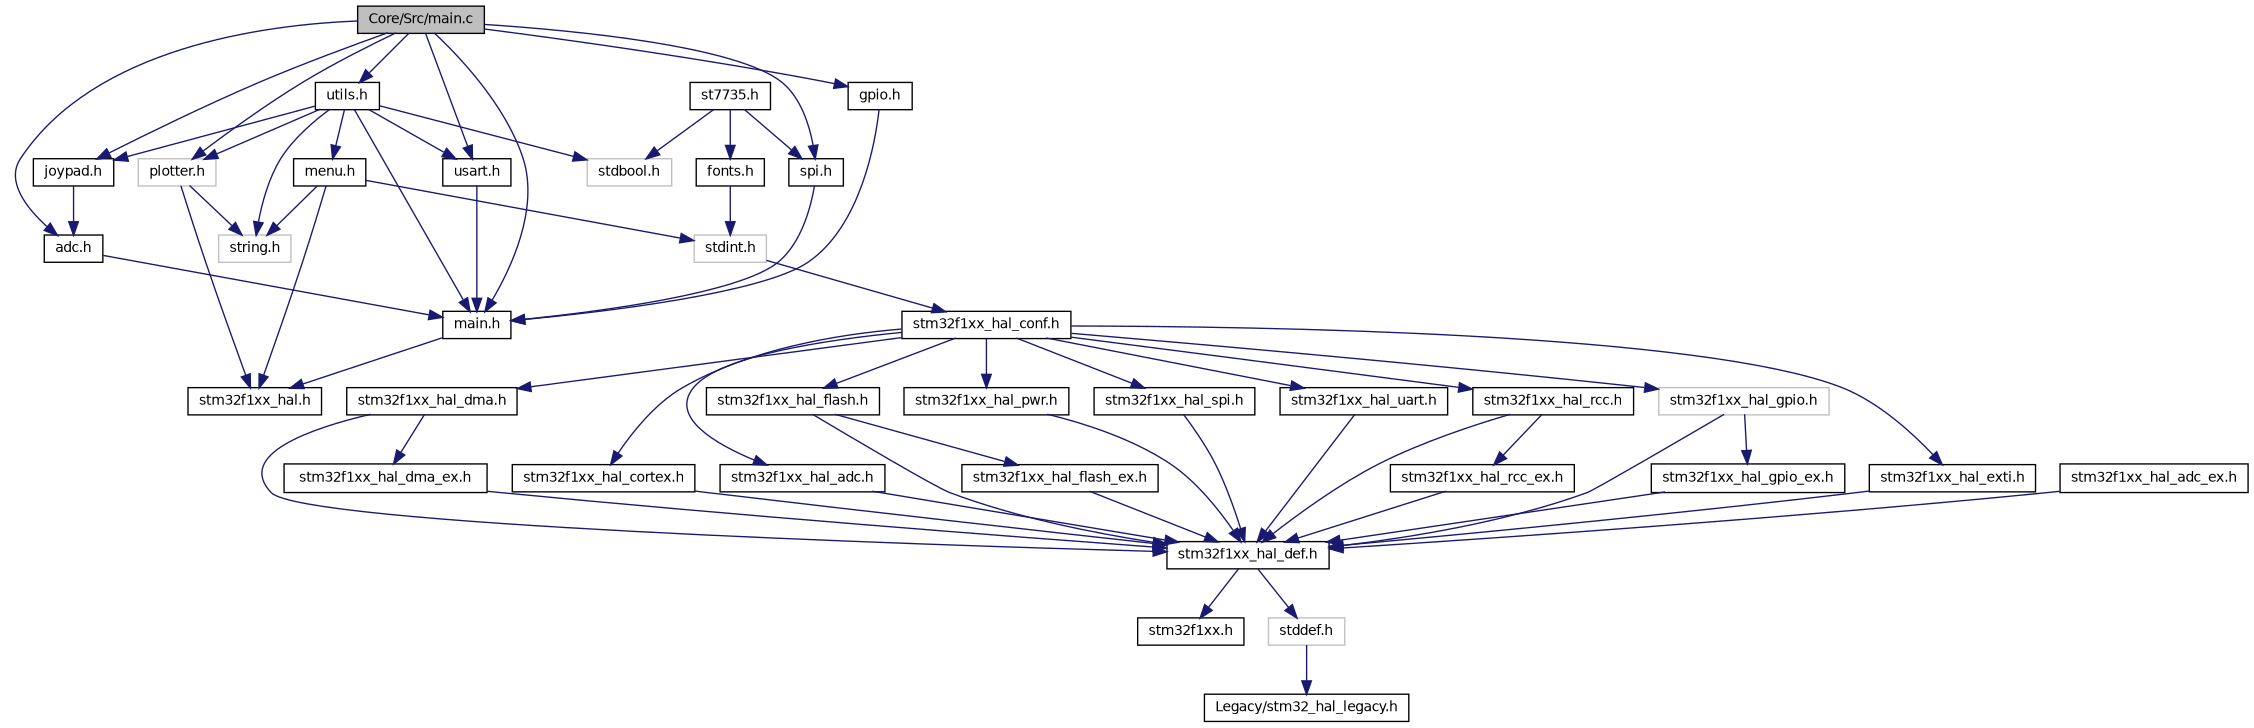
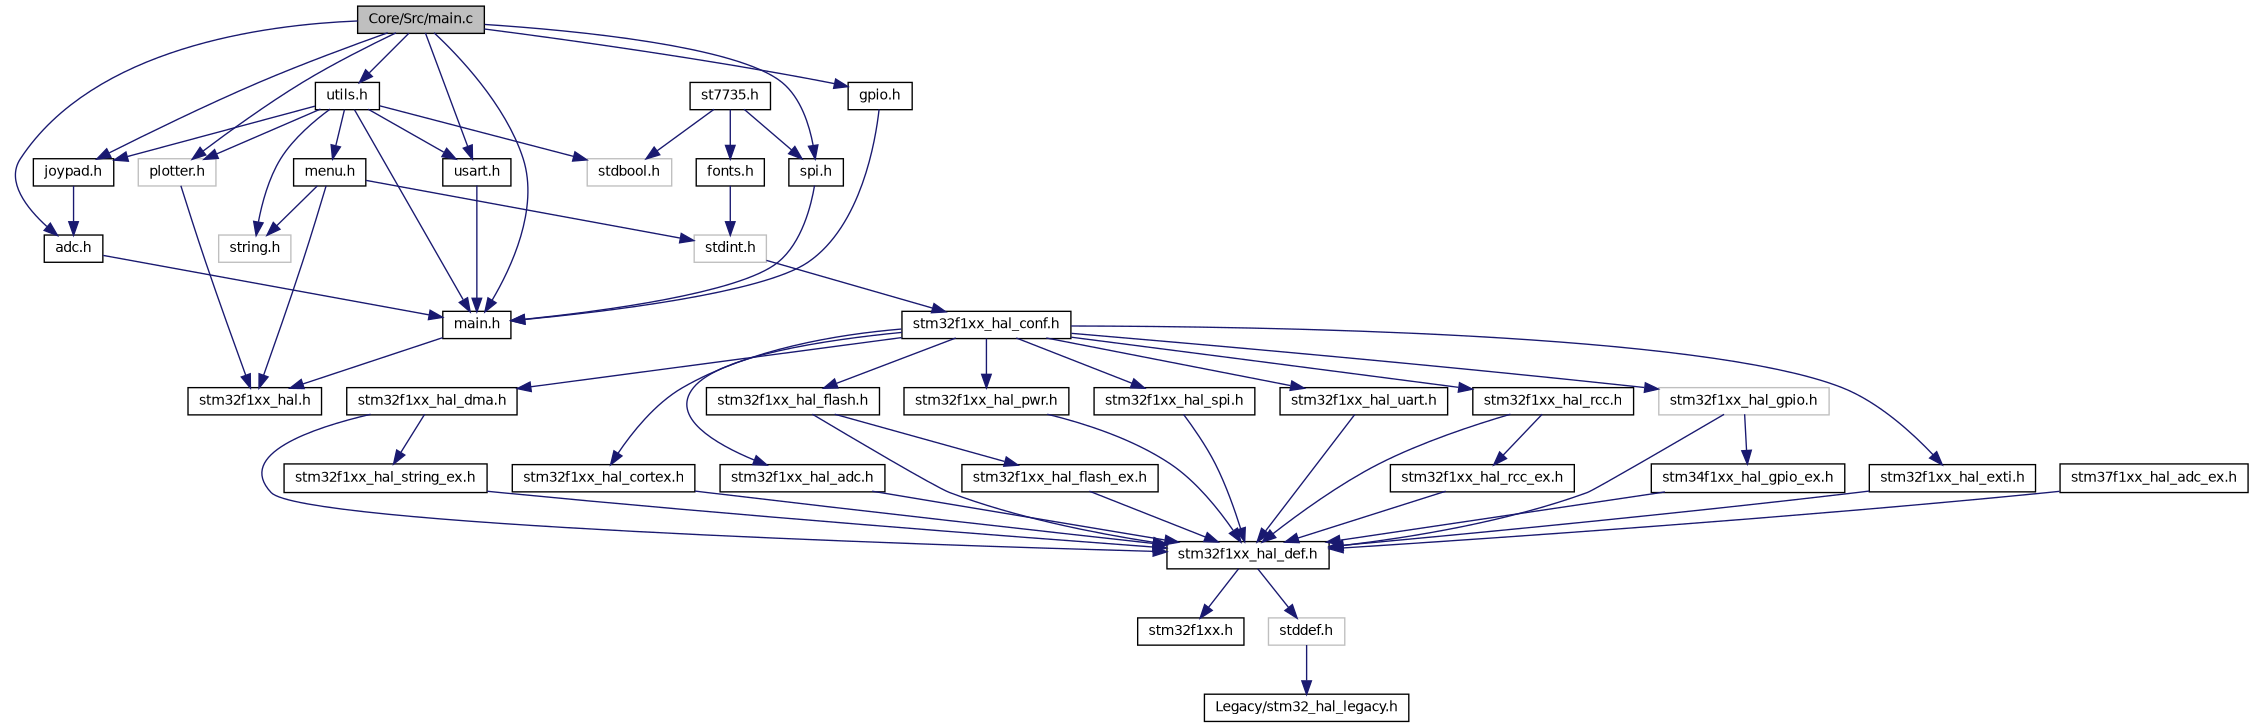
edge "plotter.h" -> "string.h": removed
node "stm32f1xx_hal_dma_ex.h": label "stm32f1xx_hal_dma_ex.h" -> "stm32f1xx_hal_string_ex.h"
node "stm32f1xx_hal_gpio_ex.h": label "stm32f1xx_hal_gpio_ex.h" -> "stm34f1xx_hal_gpio_ex.h"
node "stm32f1xx_hal_adc_ex.h": label "stm32f1xx_hal_adc_ex.h" -> "stm37f1xx_hal_adc_ex.h"
